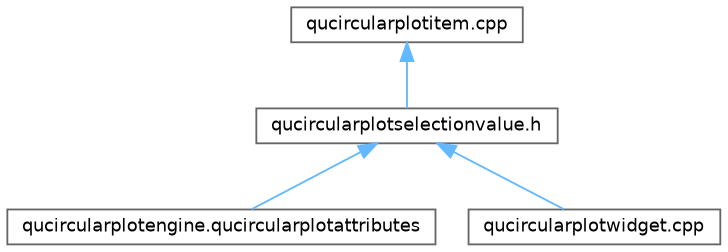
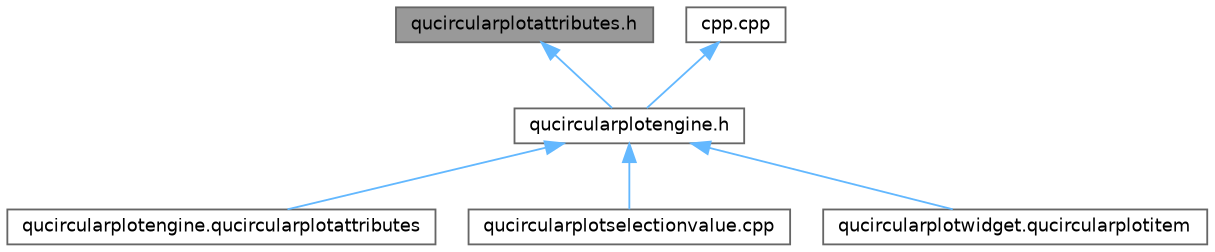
node "qucircularplotitem.cpp": label "qucircularplotitem.cpp" -> "cpp.cpp"
node "qucircularplotattributes.h": added
node "qucircularplotselectionvalue.h": label "qucircularplotselectionvalue.h" -> "qucircularplotengine.h"
node "qucircularplotwidget.cpp": label "qucircularplotwidget.cpp" -> "qucircularplotwidget.qucircularplotitem"
node "qucircularplotselectionvalue.cpp": added
